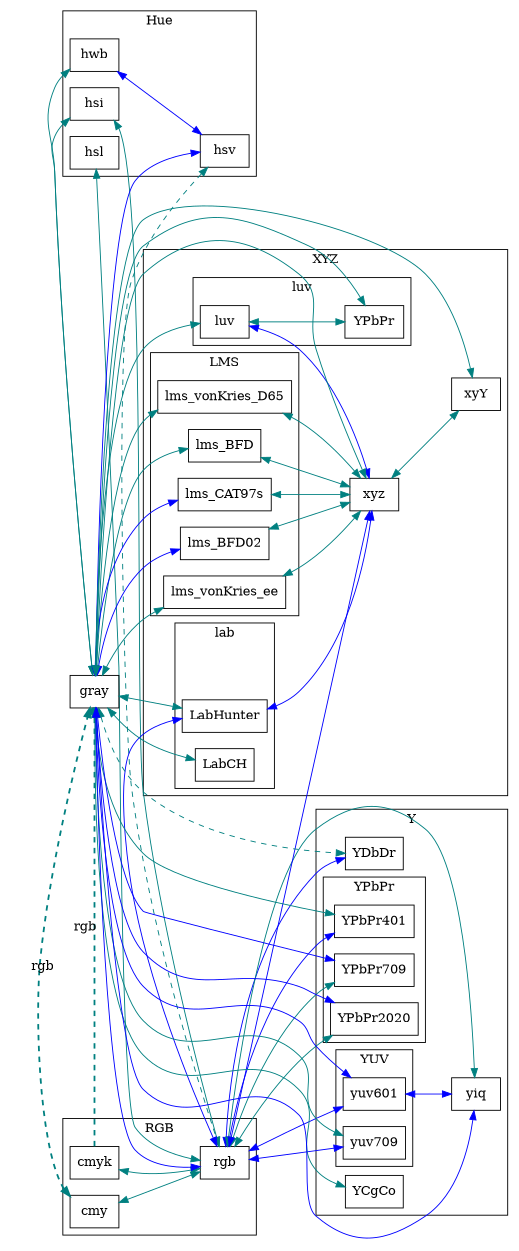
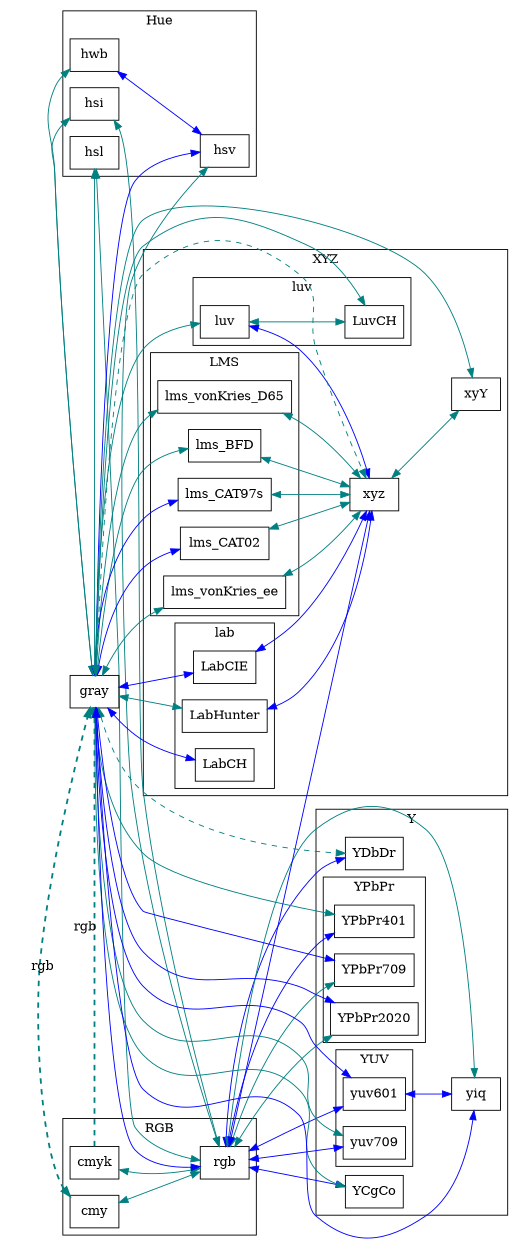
edge "xyz" -- "gray": style solid -> dashed
node "YPbPr": label "YPbPr" -> "LuvCH"
edge "hsl" -- "gray": added
node "lms_BFD02": label "lms_BFD02" -> "lms_CAT02"
edge "hsv" -- "rgb": style dashed -> solid
node "LabCIE": added
edge "gray" -- "LabCH": color teal -> blue
edge "LabHunter" -- "rgb": now "YCgCo" -- "rgb"
